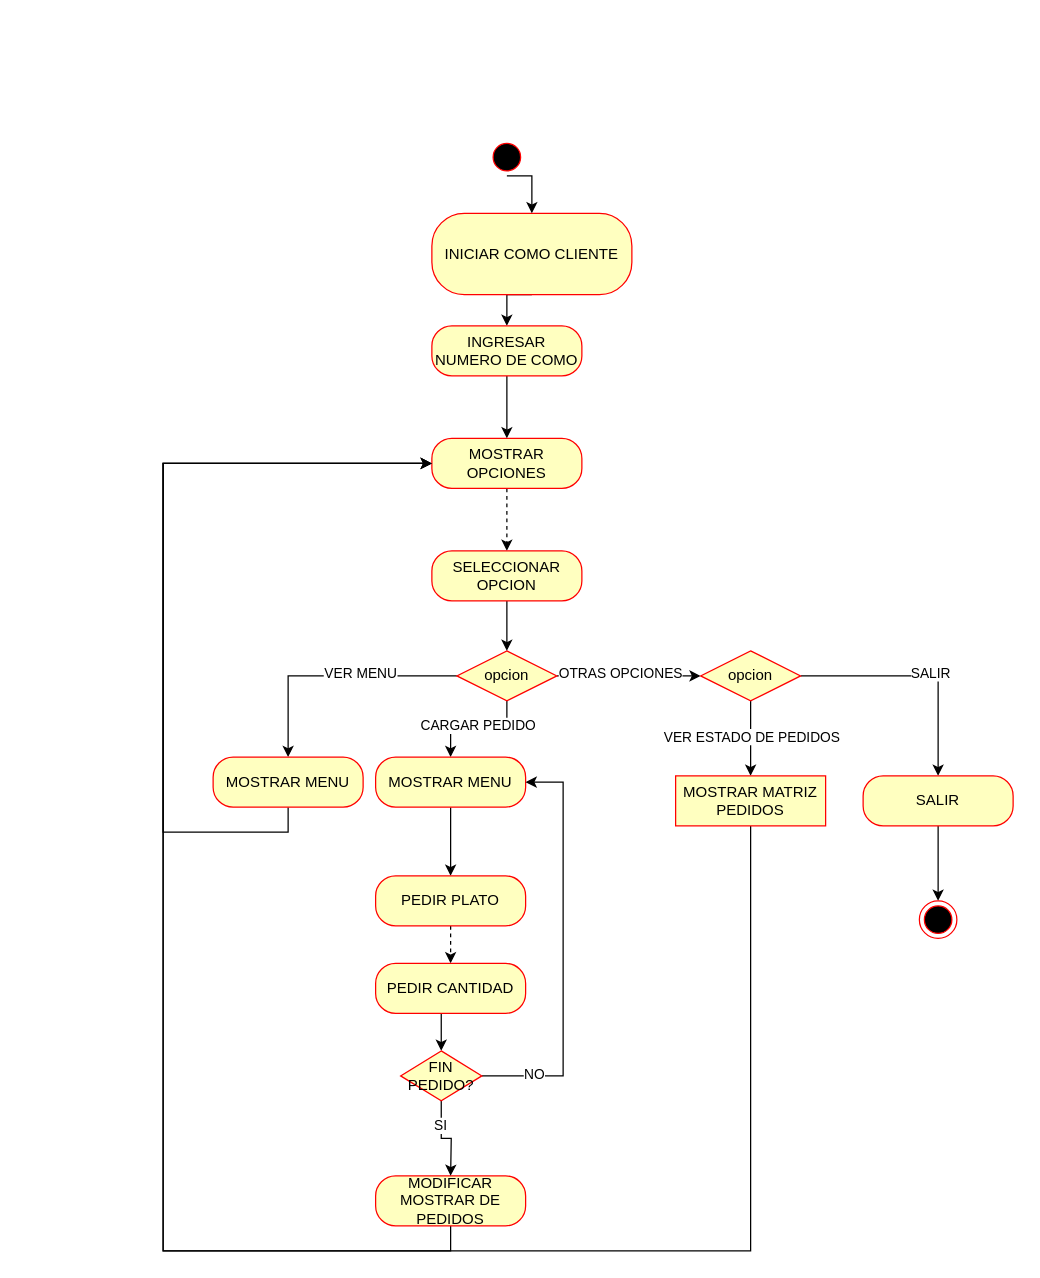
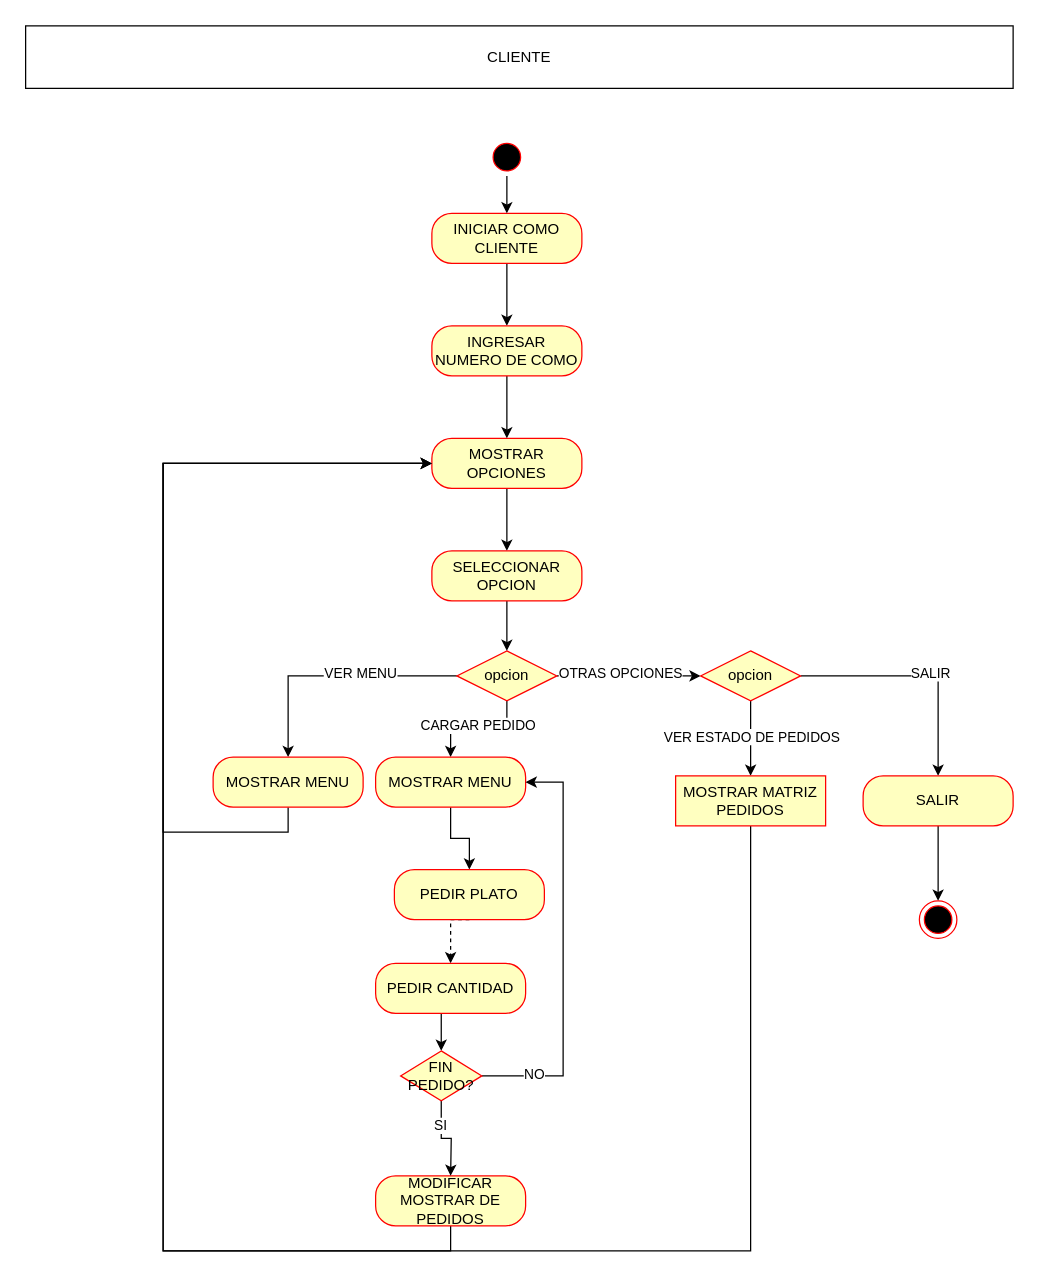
node "CLIENTE": added
node "INICIAR COMO CLIENTE": size 200x81 -> 150x50
edge "MOSTRAR OPCIONES" -> "SELECCIONAR OPCION": style dashed -> solid
node "PEDIR PLATO": moved (451, 901) -> (469, 894)
